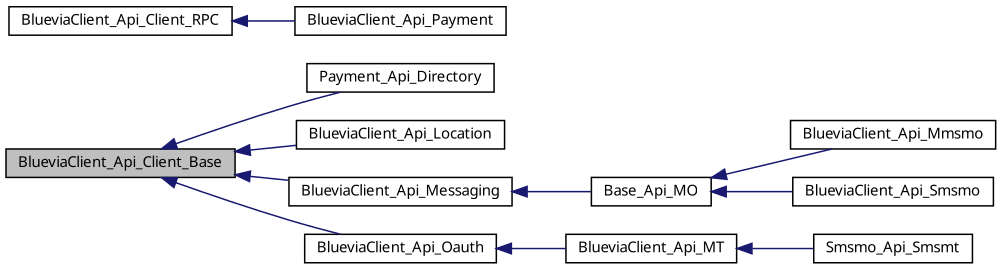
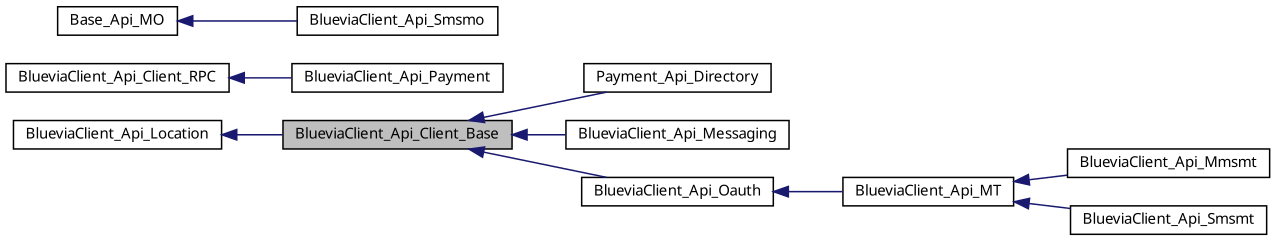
node "BlueviaClient_Api_Mmsmo": removed
edge "BlueviaClient_Api_Location" -> "BlueviaClient_Api_Client_Base": reversed
node "BlueviaClient_Api_Mmsmt": added
edge "Base_Api_MO" -> "BlueviaClient_Api_Messaging": removed
node "Smsmo_Api_Smsmt": label "Smsmo_Api_Smsmt" -> "BlueviaClient_Api_Smsmt"
